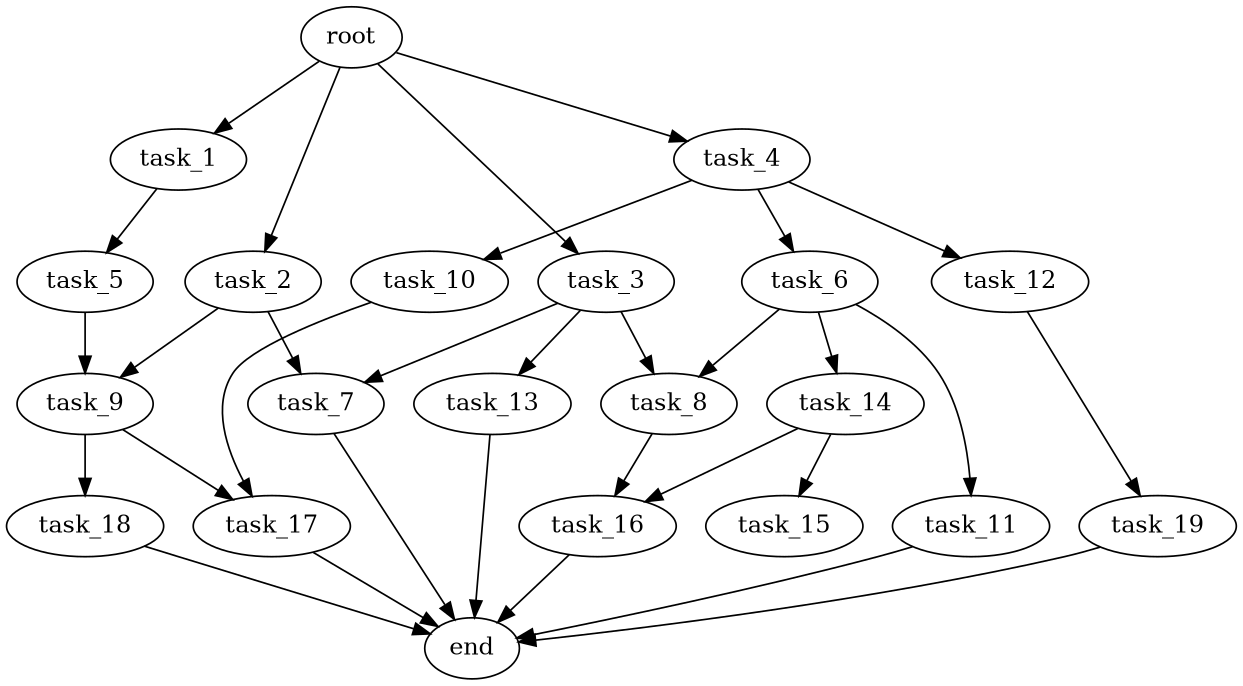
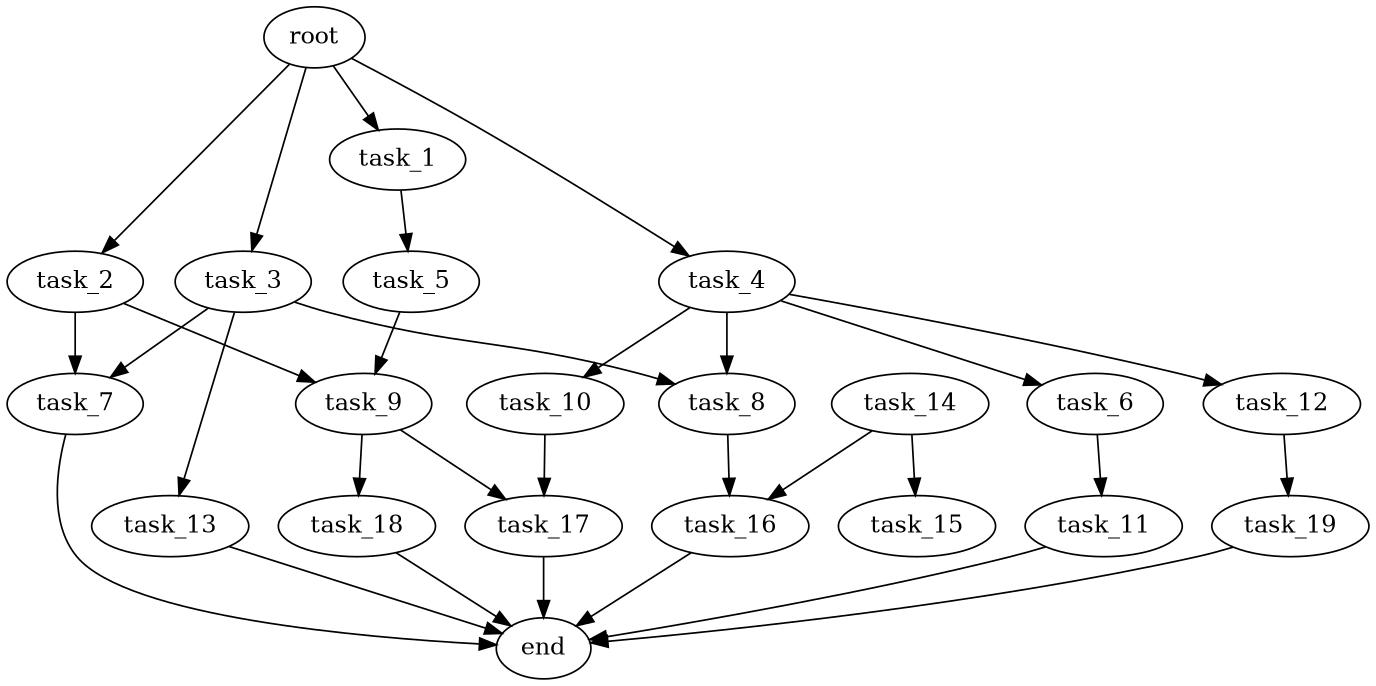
edge "task_6" -> "task_14": removed
edge "task_6" -> "task_8": now "task_4" -> "task_8"
